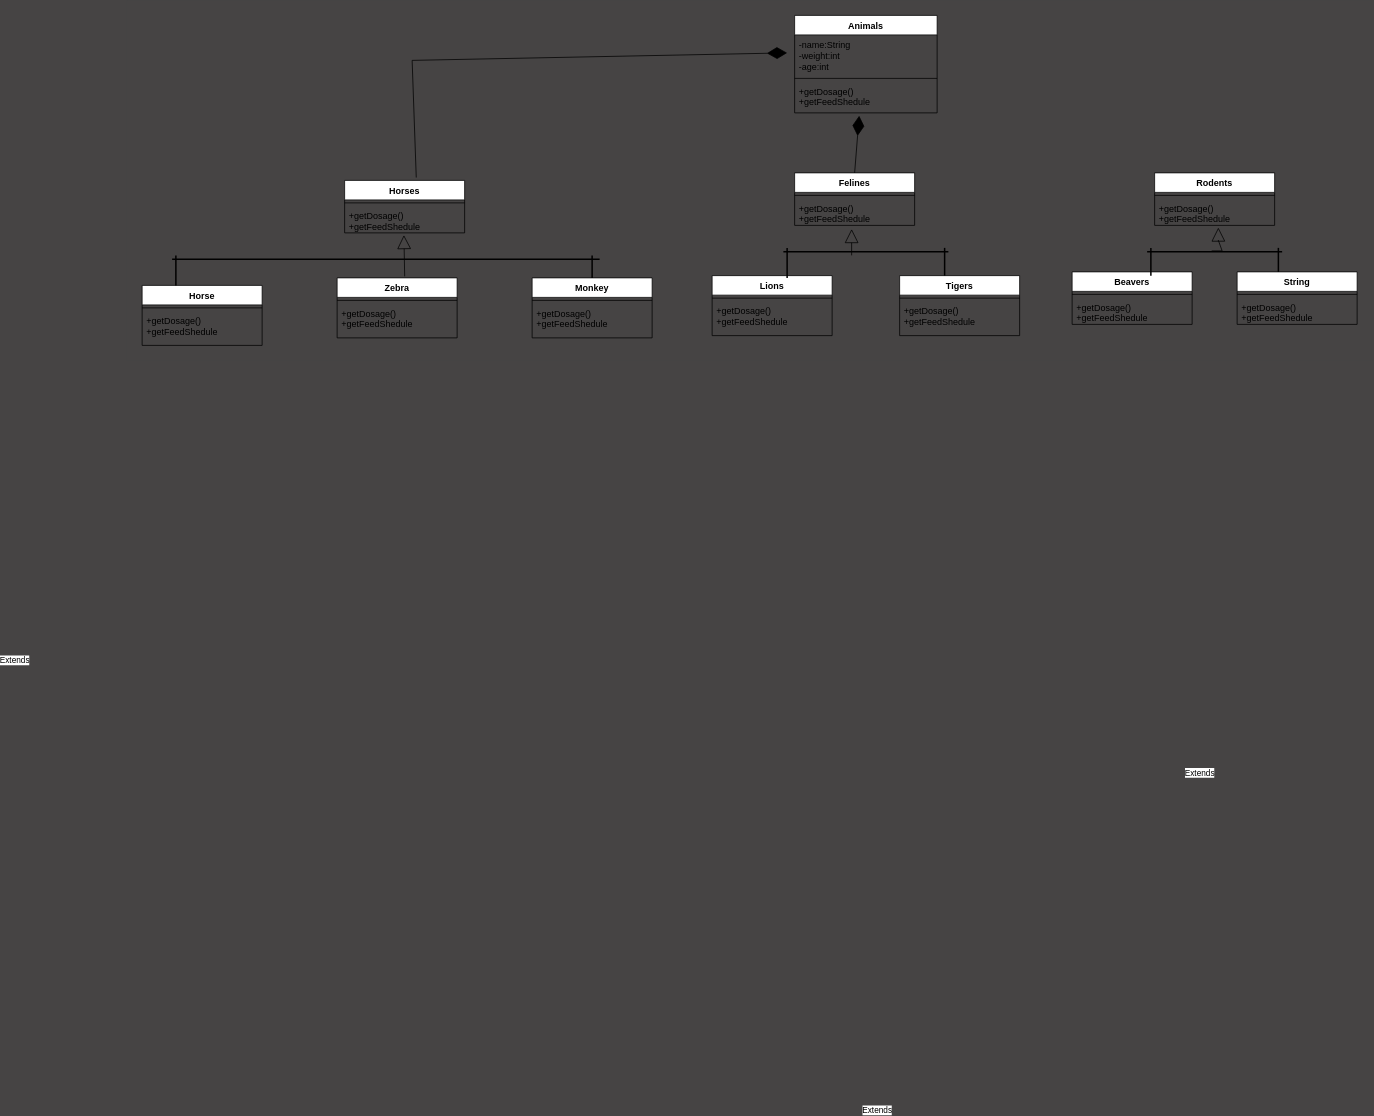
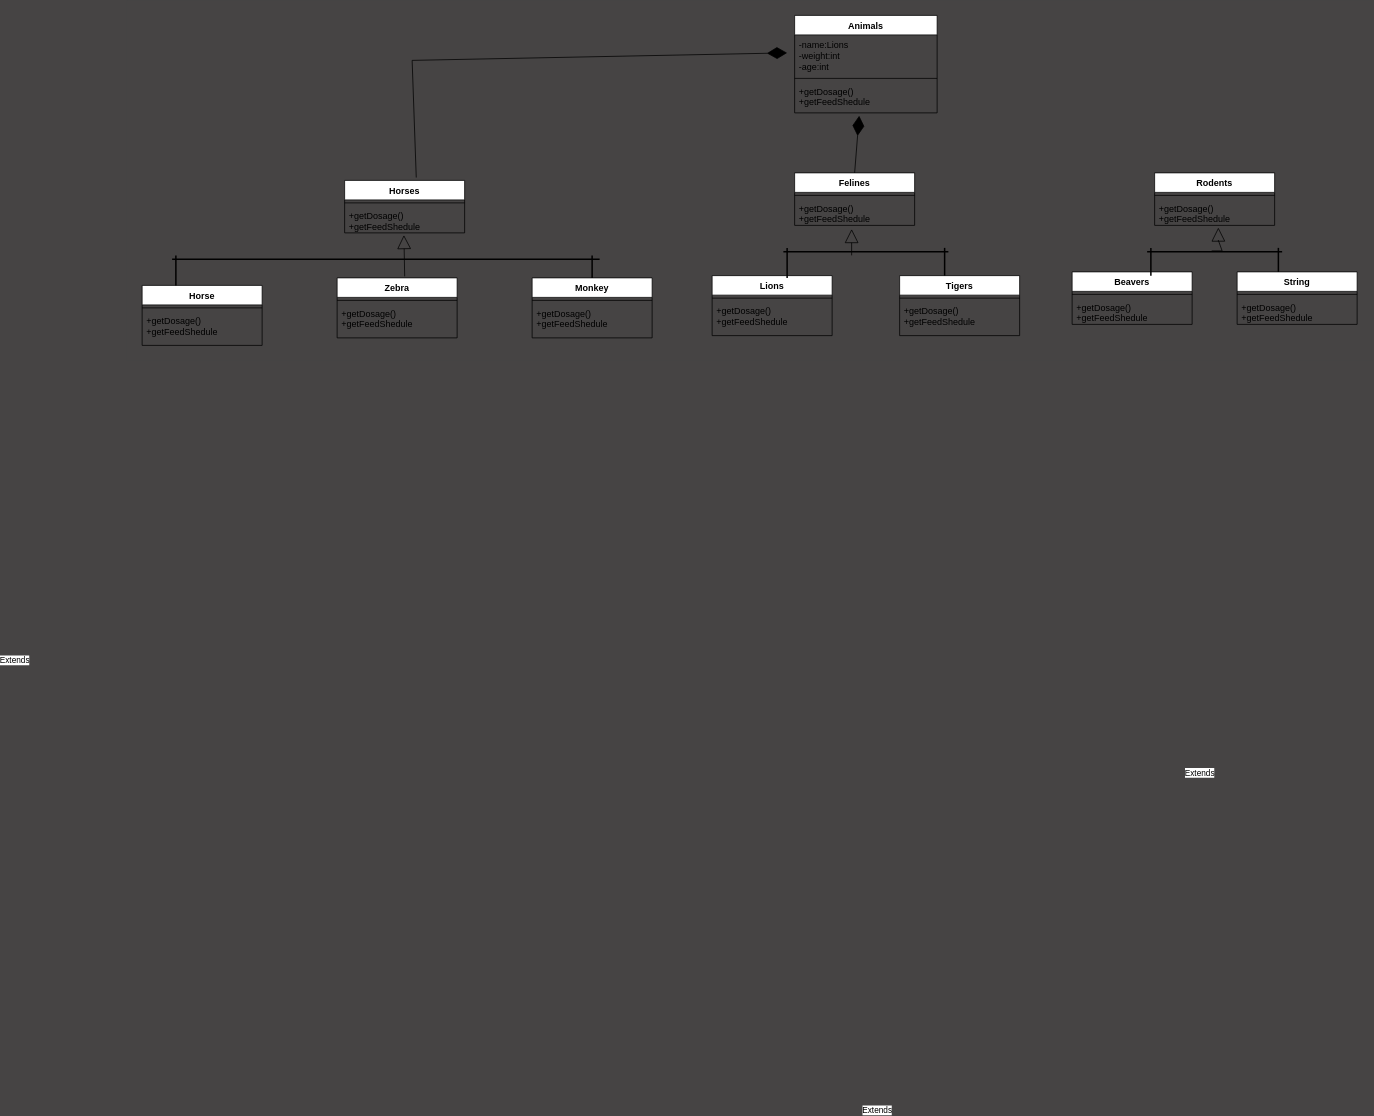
node "-name:String -weight:int -age:int": label "-name:String -weight:int -age:int" -> "-name:Lions -weight:int -age:int"
